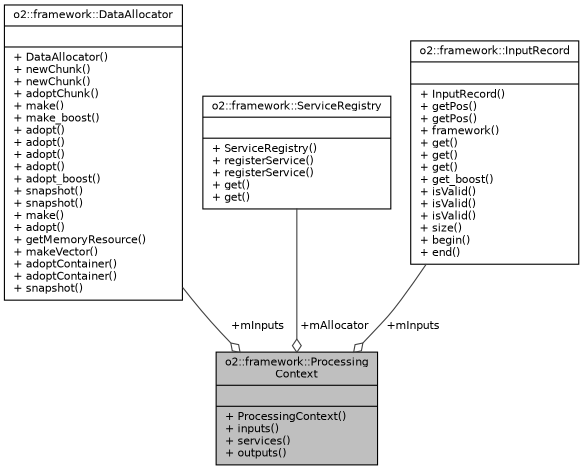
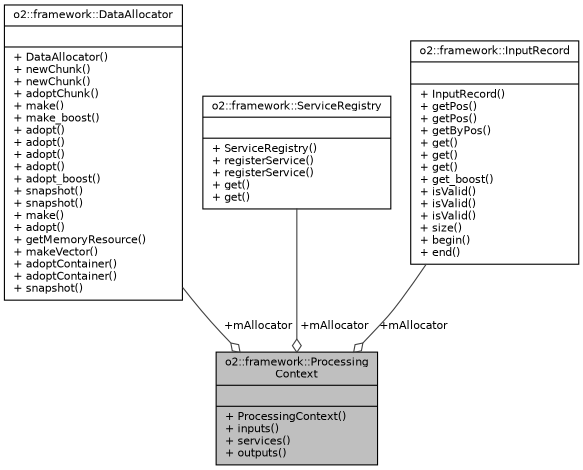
node "o2::framework::InputRecord": text "+ framework()" -> "+ getByPos()"
edge "o2::framework::DataAllocator" -> "o2::framework::Processing": label " +mInputs" -> " +mAllocator"
edge "o2::framework::InputRecord" -> "o2::framework::Processing": label " +mInputs" -> " +mAllocator"
